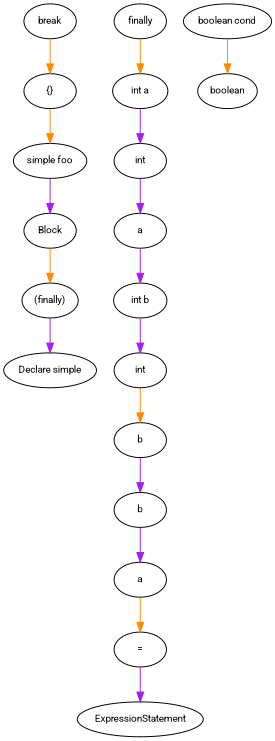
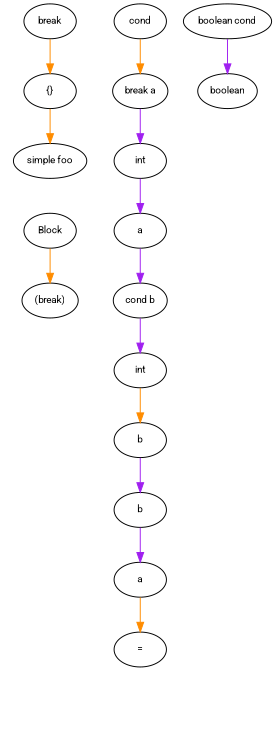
node "finally": label "finally" -> "cond"
edge "boolean cond" -> "boolean": color darkorange -> purple
node "int a": label "int a" -> "break a"
edge "simple foo" -> "Block": removed
node "(finally)": label "(finally)" -> "(break)"
node "int b": label "int b" -> "cond b"
node "Declare simple": removed
node "ExpressionStatement": removed
